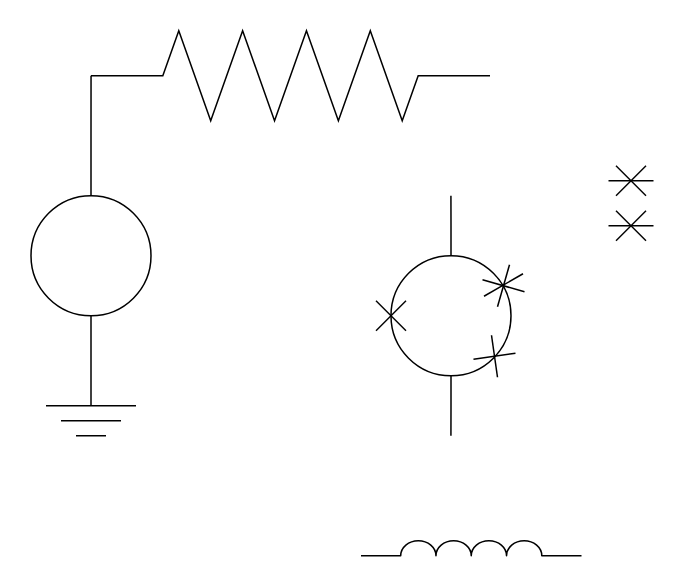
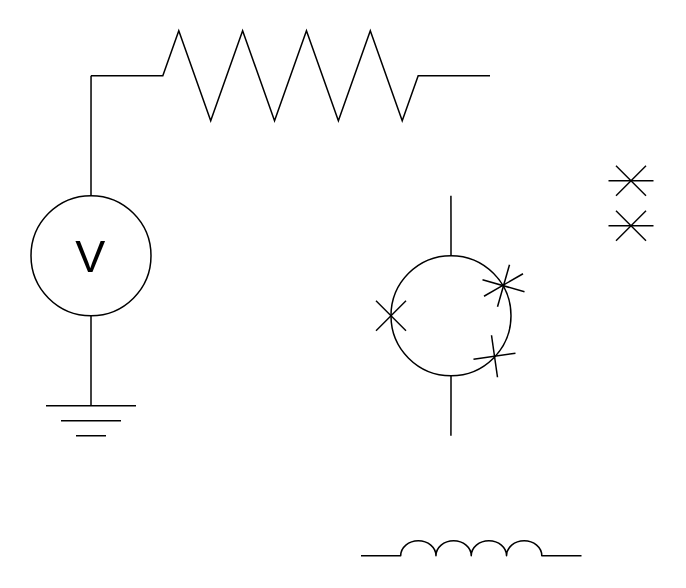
node "V": added
